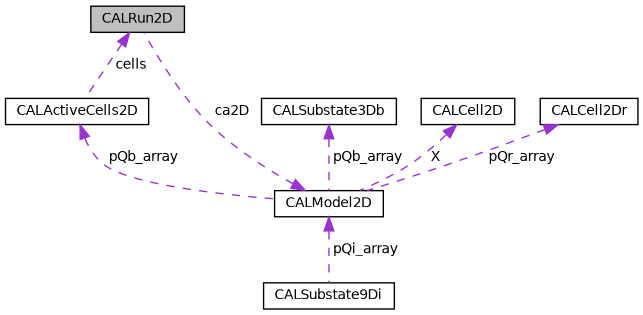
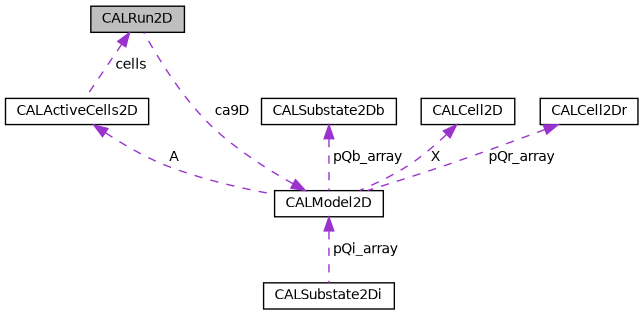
edge "CALRun2D" -> "CALModel2D": label " ca2D" -> " ca9D"
node "CALSubstate3Db": label "CALSubstate3Db" -> "CALSubstate2Db"
edge "CALModel2D" -> "CALActiveCells2D": label " pQb_array" -> " A"
node "CALSubstate9Di": label "CALSubstate9Di" -> "CALSubstate2Di"
